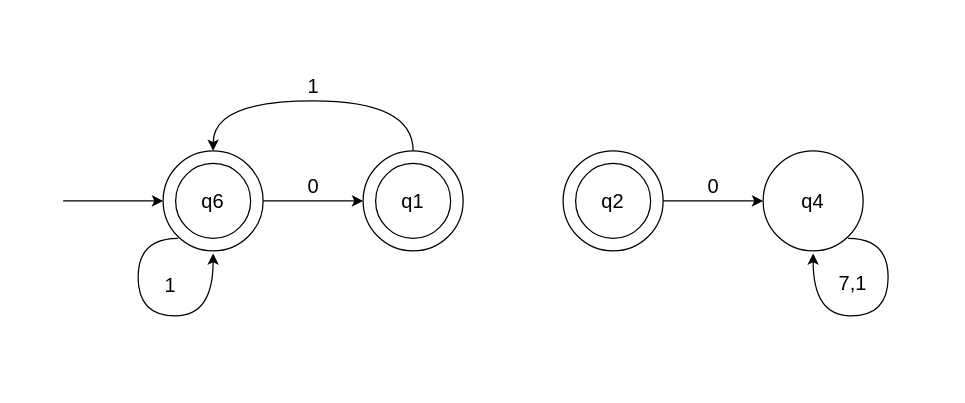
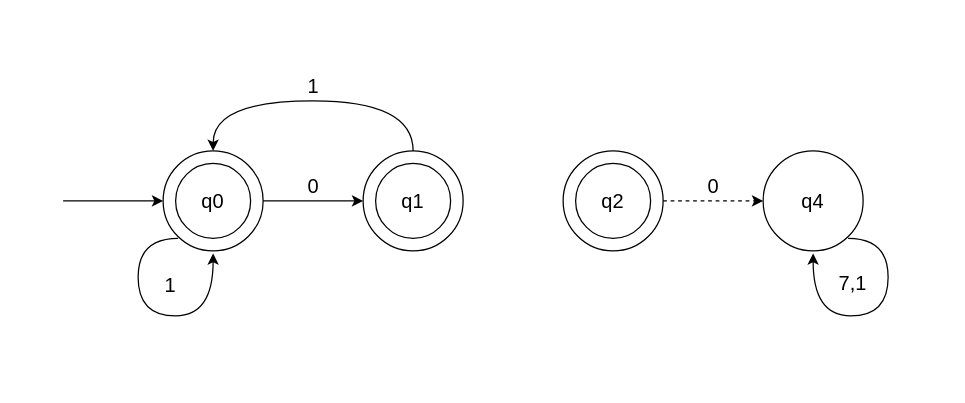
node "q6": label "q6" -> "q0"
edge "q2" -> "q4": style solid -> dashed
